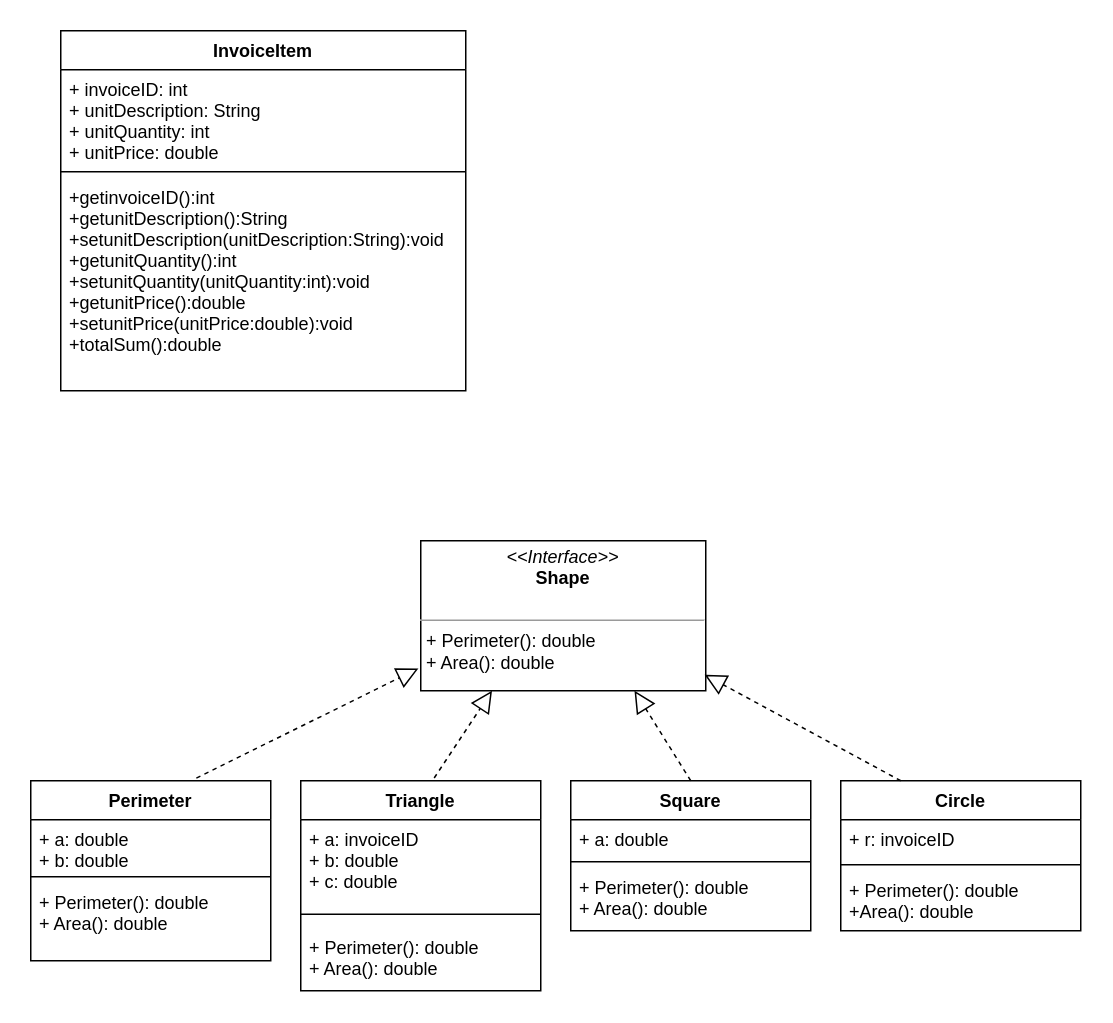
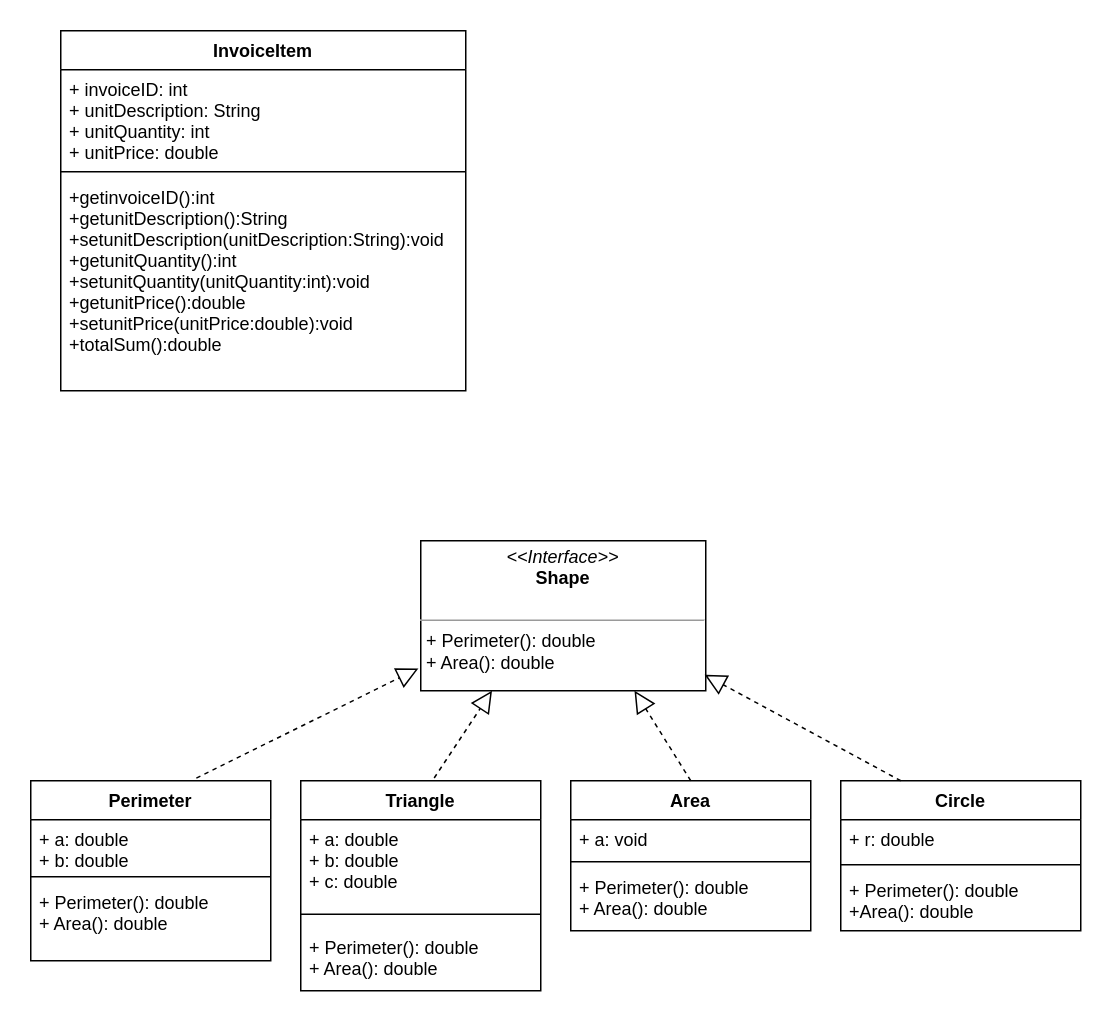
node "Square": label "Square" -> "Area"
node "+ a: invoiceID + b: double + c: double": label "+ a: invoiceID + b: double + c: double" -> "+ a: double + b: double + c: double"
node "+ a: double": label "+ a: double" -> "+ a: void"
node "+ r: invoiceID": label "+ r: invoiceID" -> "+ r: double"
